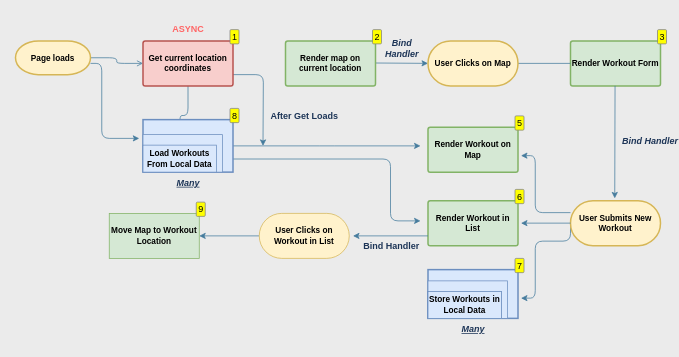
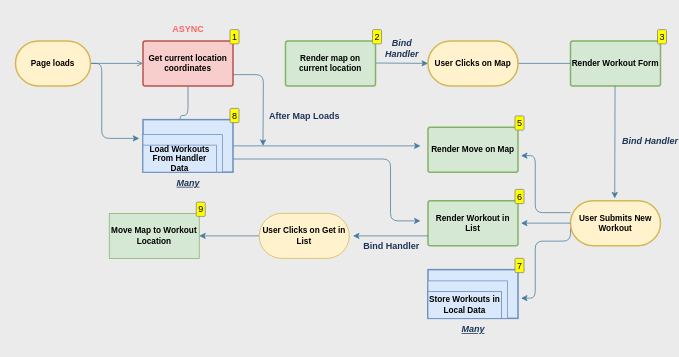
node "Page loads": size 75x34 -> 75x45
node "After Get Loads": label "After Get Loads" -> "After Map Loads"
node "Render Workout on Map": label "Render Workout on Map" -> "Render Move on Map"
node "Load Workouts From Local Data": label "Load Workouts From Local Data" -> "Load Workouts From Handler Data"
node "User Clicks on Workout in List": label "User Clicks on Workout in List" -> "User Clicks on Get in List"
